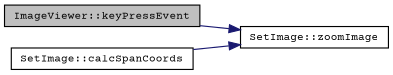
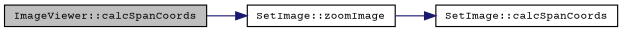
node "ImageViewer::keyPressEvent": label "ImageViewer::keyPressEvent" -> "ImageViewer::calcSpanCoords"
edge "SetImage::calcSpanCoords" -> "SetImage::zoomImage": reversed
